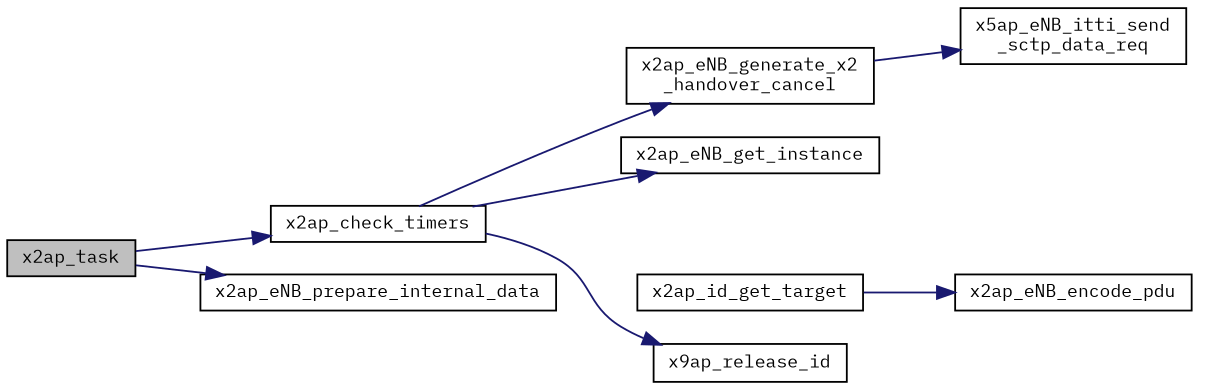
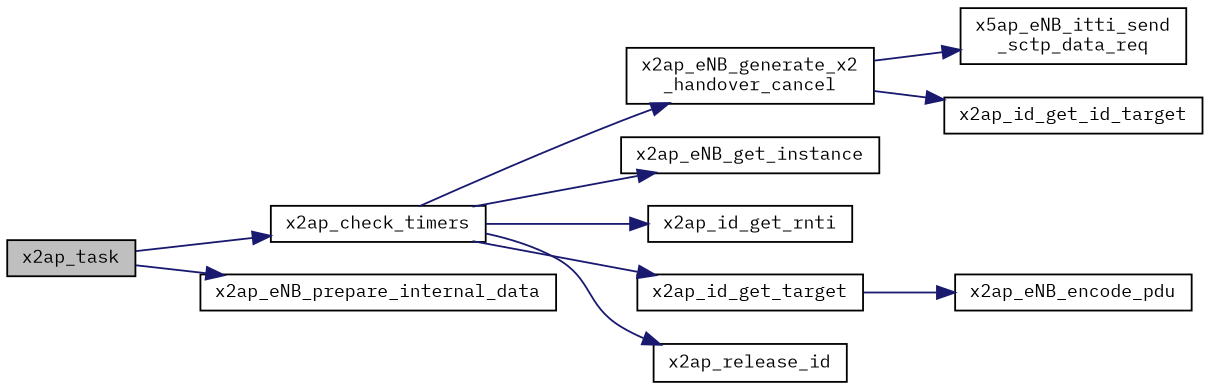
node "x2ap_id_get_id_target": added
node "x2ap_id_get_rnti": added
edge "x2ap_check_timers" -> "x2ap_id_get_target": added
node "x9ap_release_id": label "x9ap_release_id" -> "x2ap_release_id"
